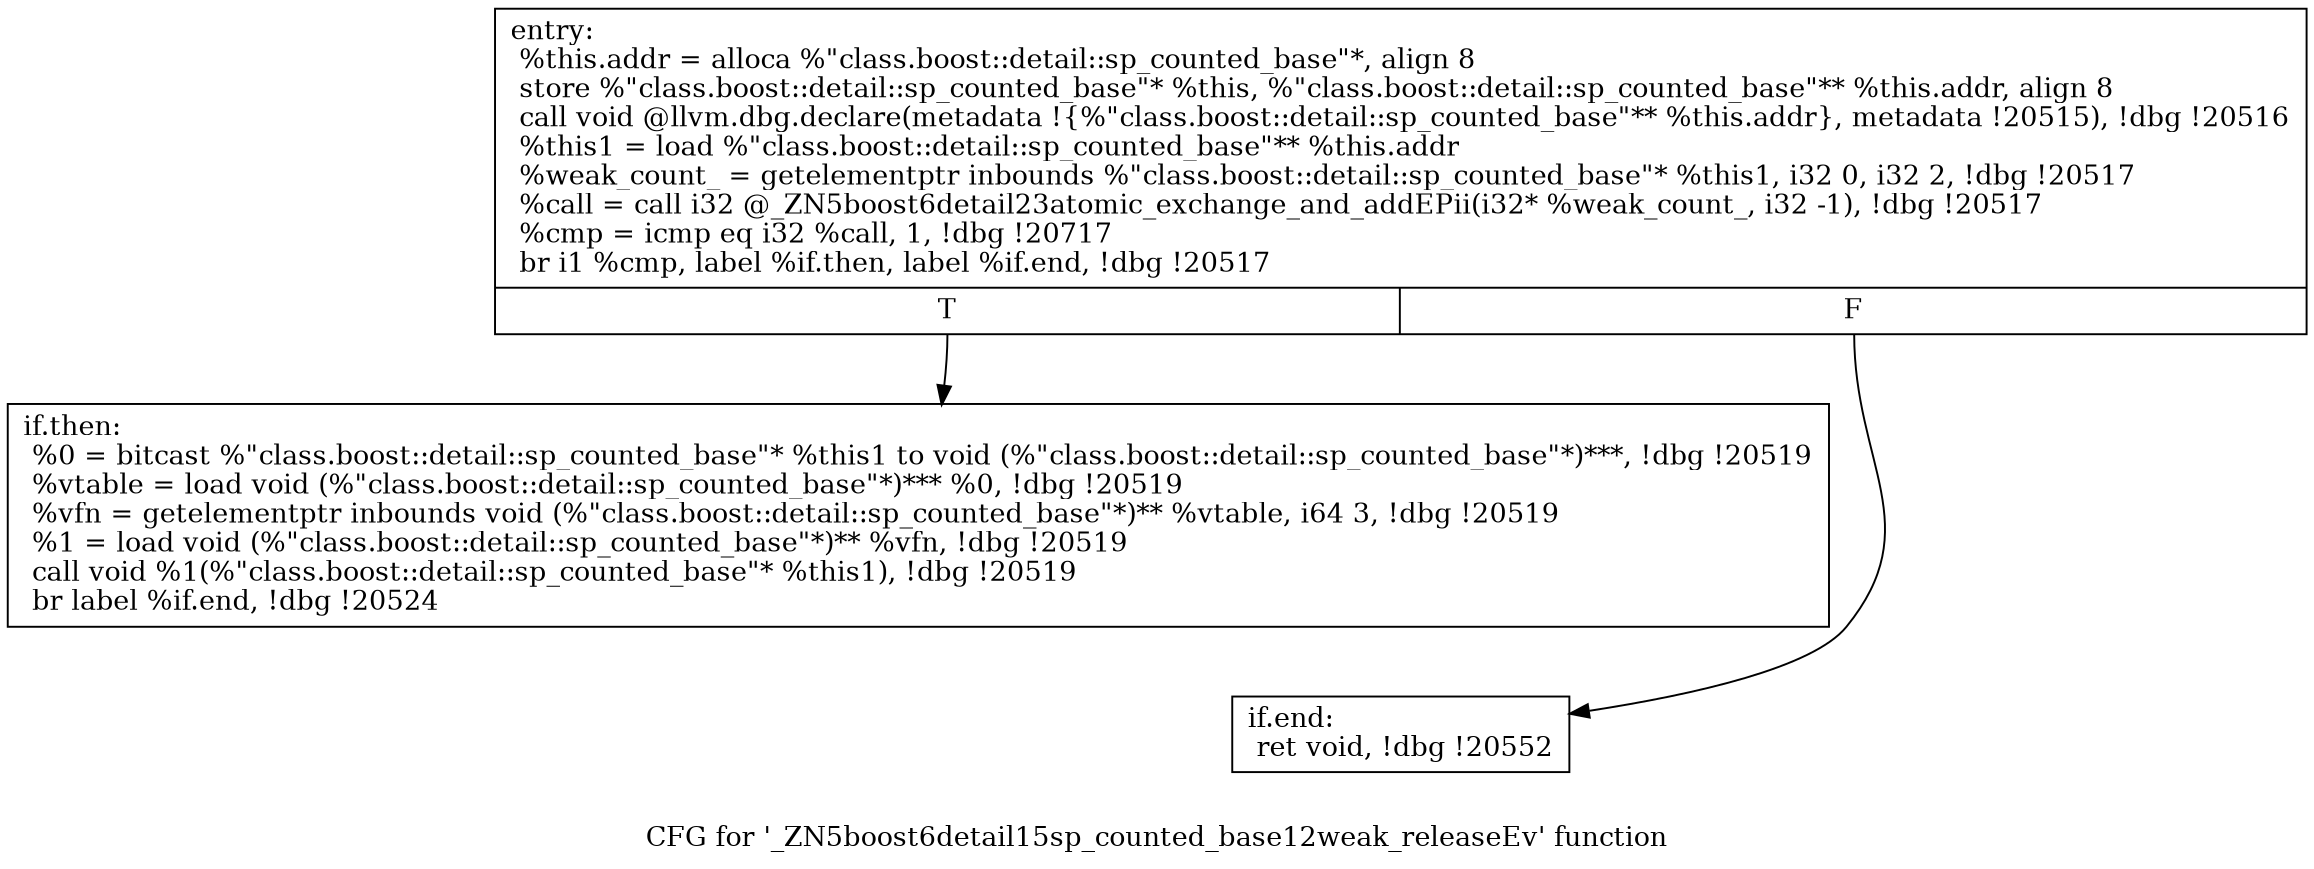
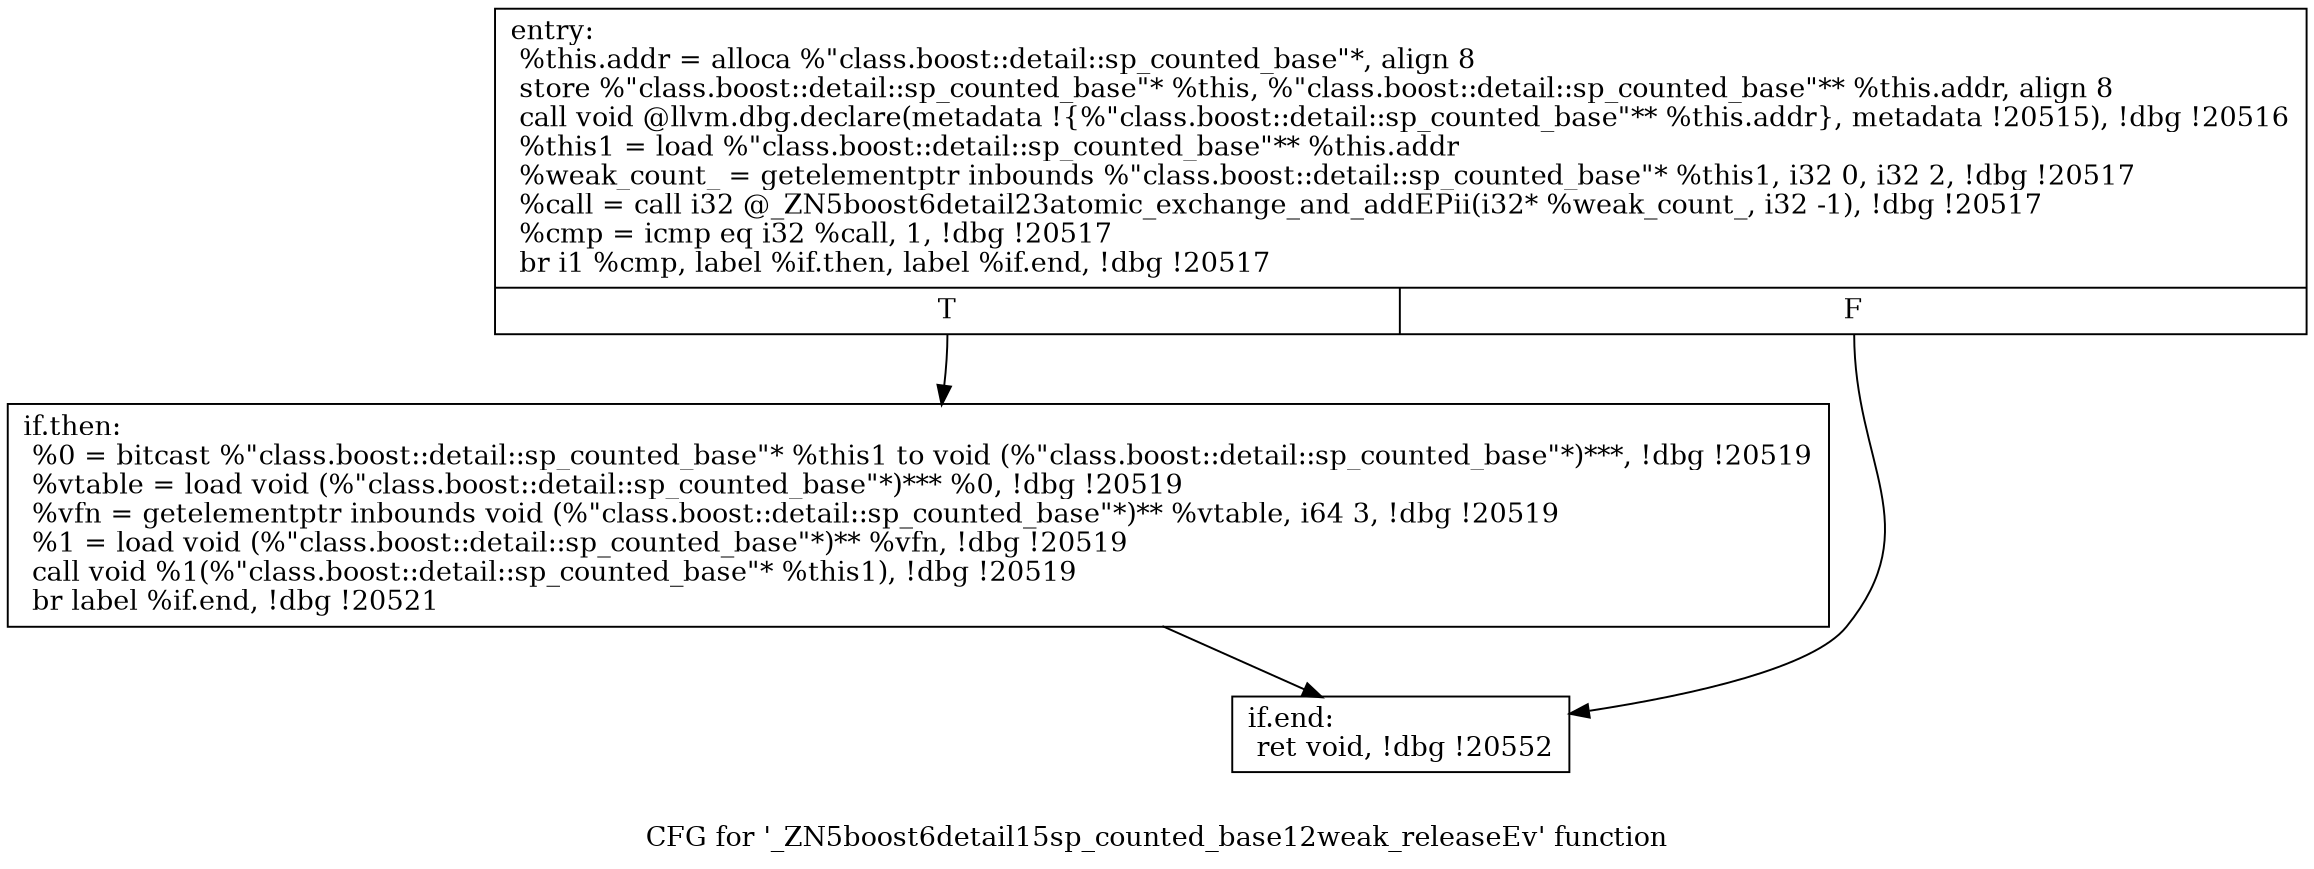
node "entry:": text "%cmp = icmp eq i32 %call, 1, !dbg !20717" -> "%cmp = icmp eq i32 %call, 1, !dbg !20517"
node "if.then:": text "br label %if.end, !dbg !20524" -> "br label %if.end, !dbg !20521"
edge "if.then:" -> "if.end:": added
